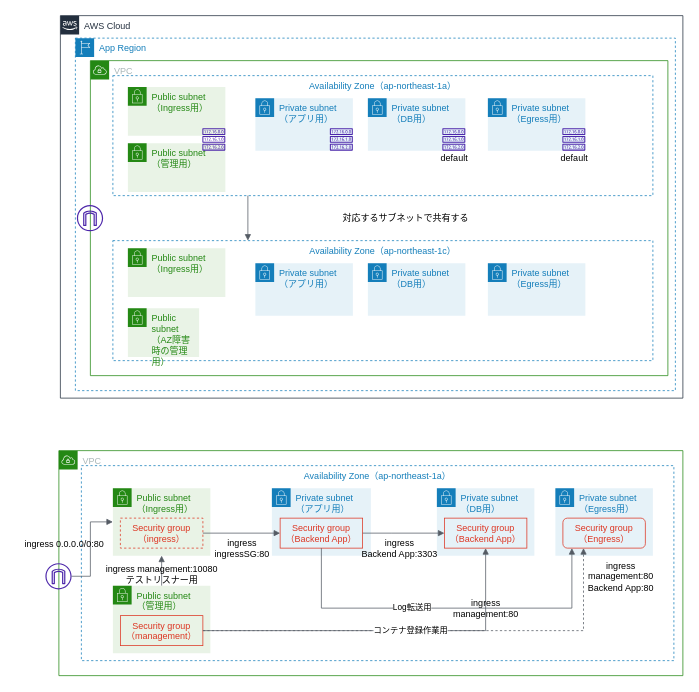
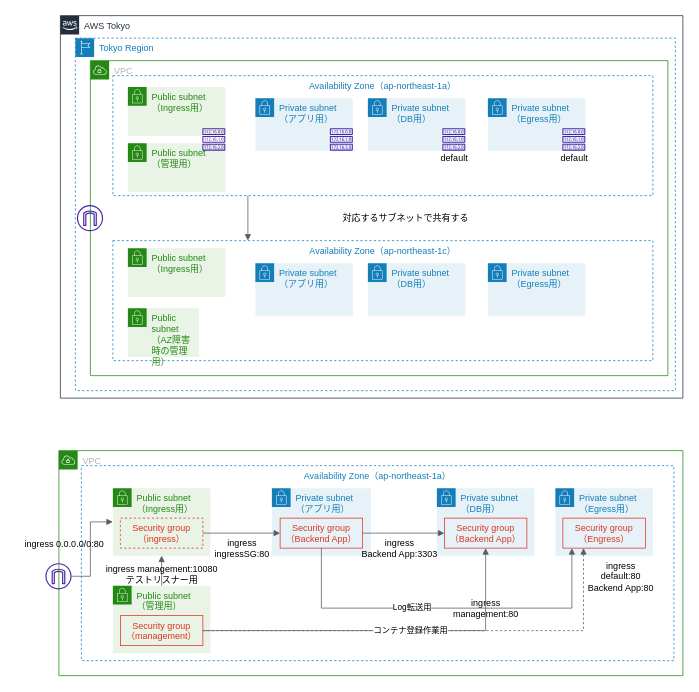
node "AWS Cloud": label "AWS Cloud" -> "AWS Tokyo"
node "App Region": label "App Region" -> "Tokyo Region"
node "Security group （Engress）": shape rounded rectangle -> rectangle
node "ingress management:80 Backend App:80": label "ingress management:80 Backend App:80" -> "ingress default:80 Backend App:80"
